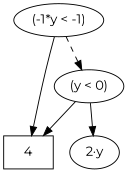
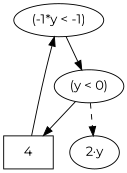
edge "(-1*y < -1)" -> "(y < 0)": style dashed -> solid
edge "(-1*y < -1)" -> "4": reversed
edge "(y < 0)" -> "2·y": style solid -> dashed
